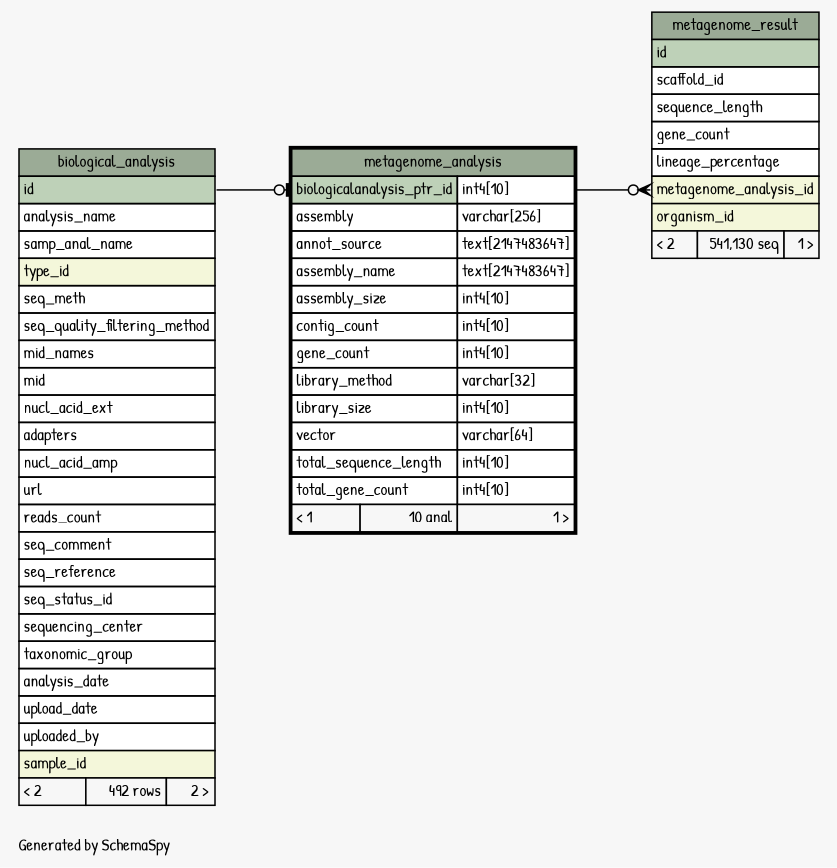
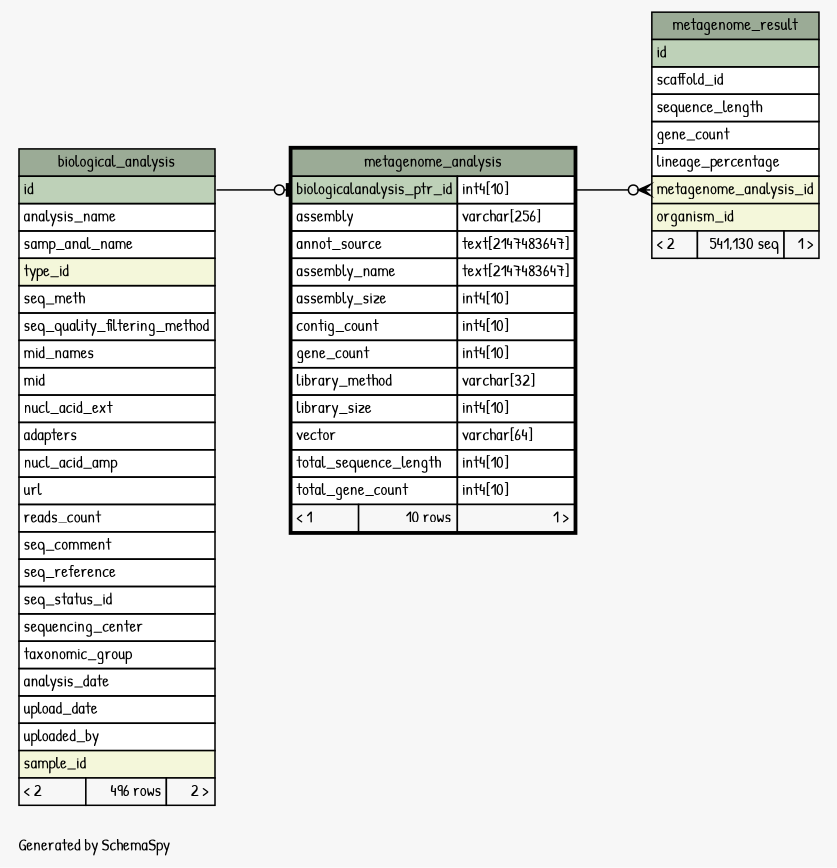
node "metagenome_analysis": text "10 anal" -> "10 rows"
node "biological_analysis": text "492 rows" -> "496 rows"
